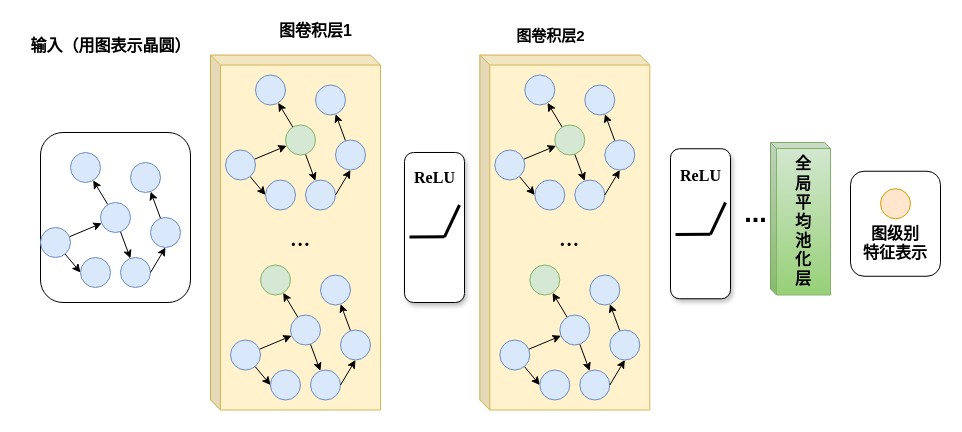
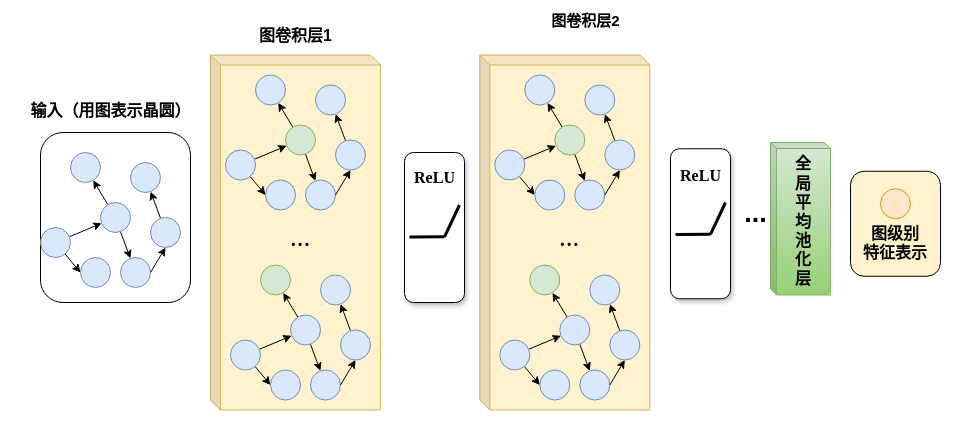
node "图卷积层1": moved (316, 31) -> (296, 36)
node "图卷积层2": moved (551, 36) -> (586, 21)
node "输入（用图表示晶圆）": moved (111, 45) -> (111, 110)
node "图级别 特征表示": fillcolor #ffffff -> #fff2cc
